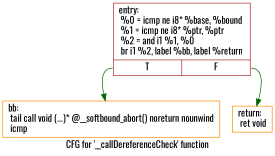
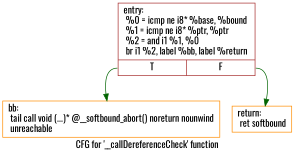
node "return:": text "ret void" -> "ret softbound"
node "bb:": text "icmp" -> "unreachable"
